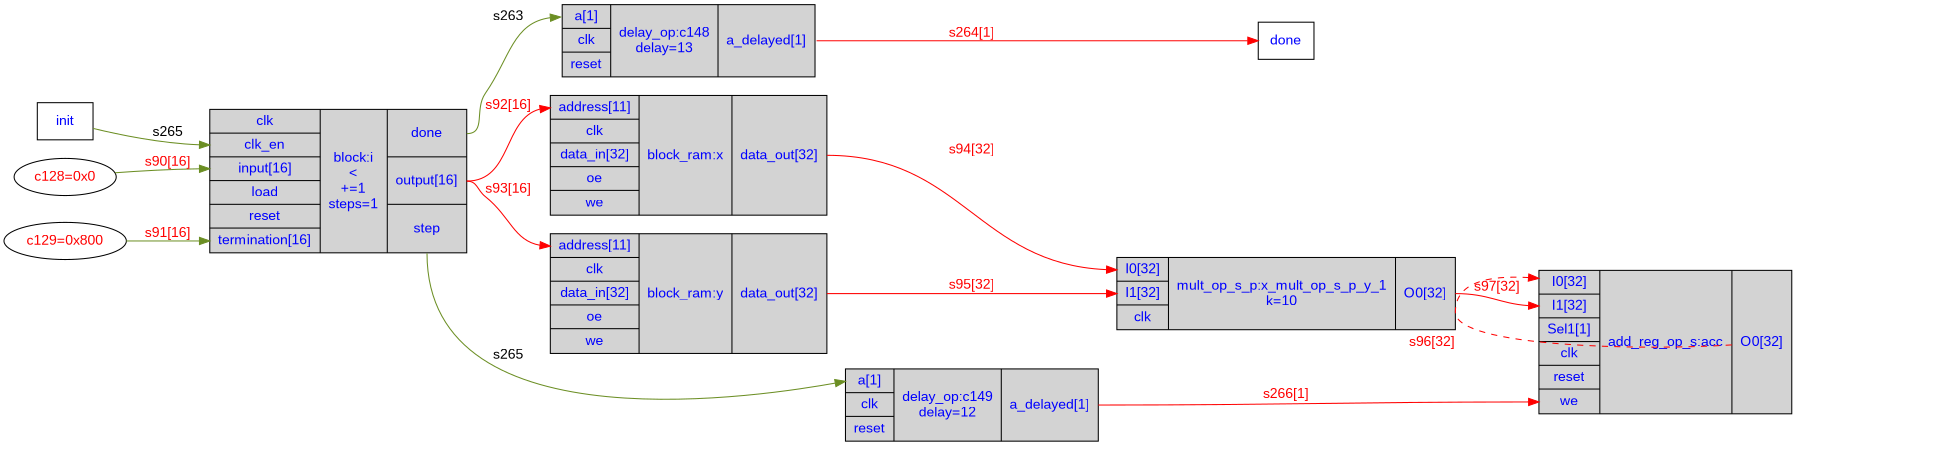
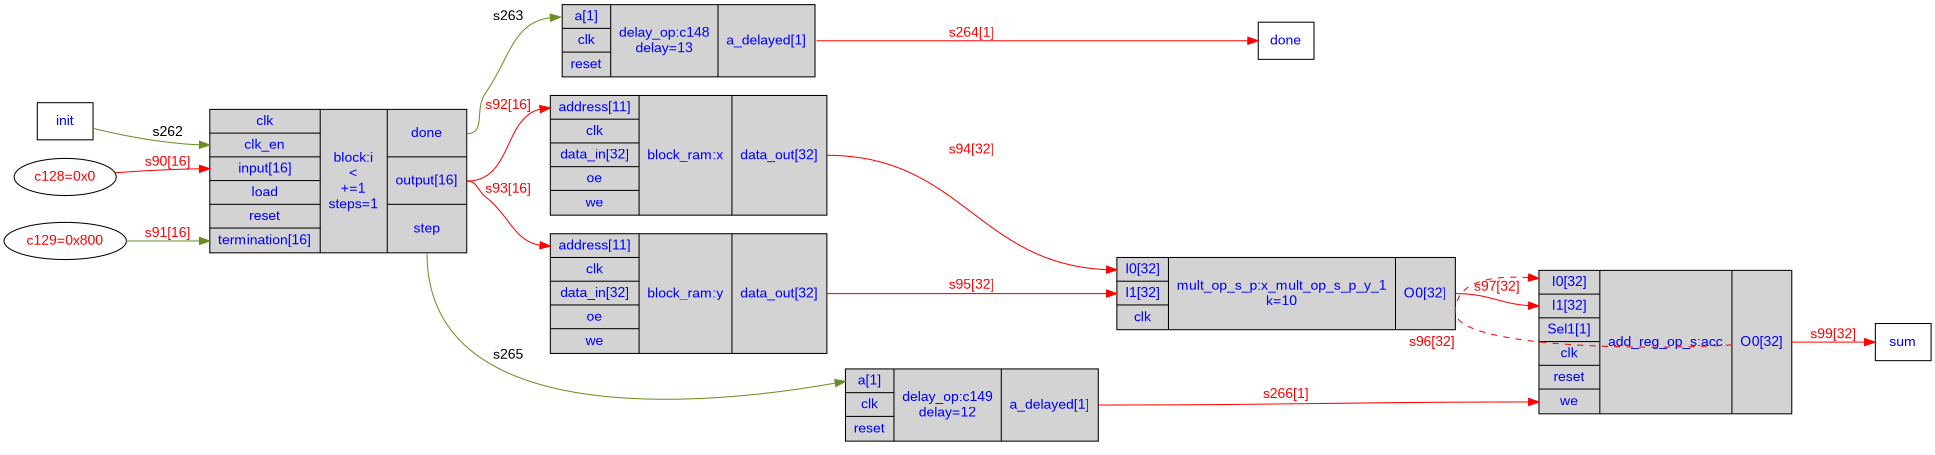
edge "init" -> "clk": label "s265" -> "s262"
edge "c128=0x0" -> "clk": color olivedrab -> red
node "sum": added
